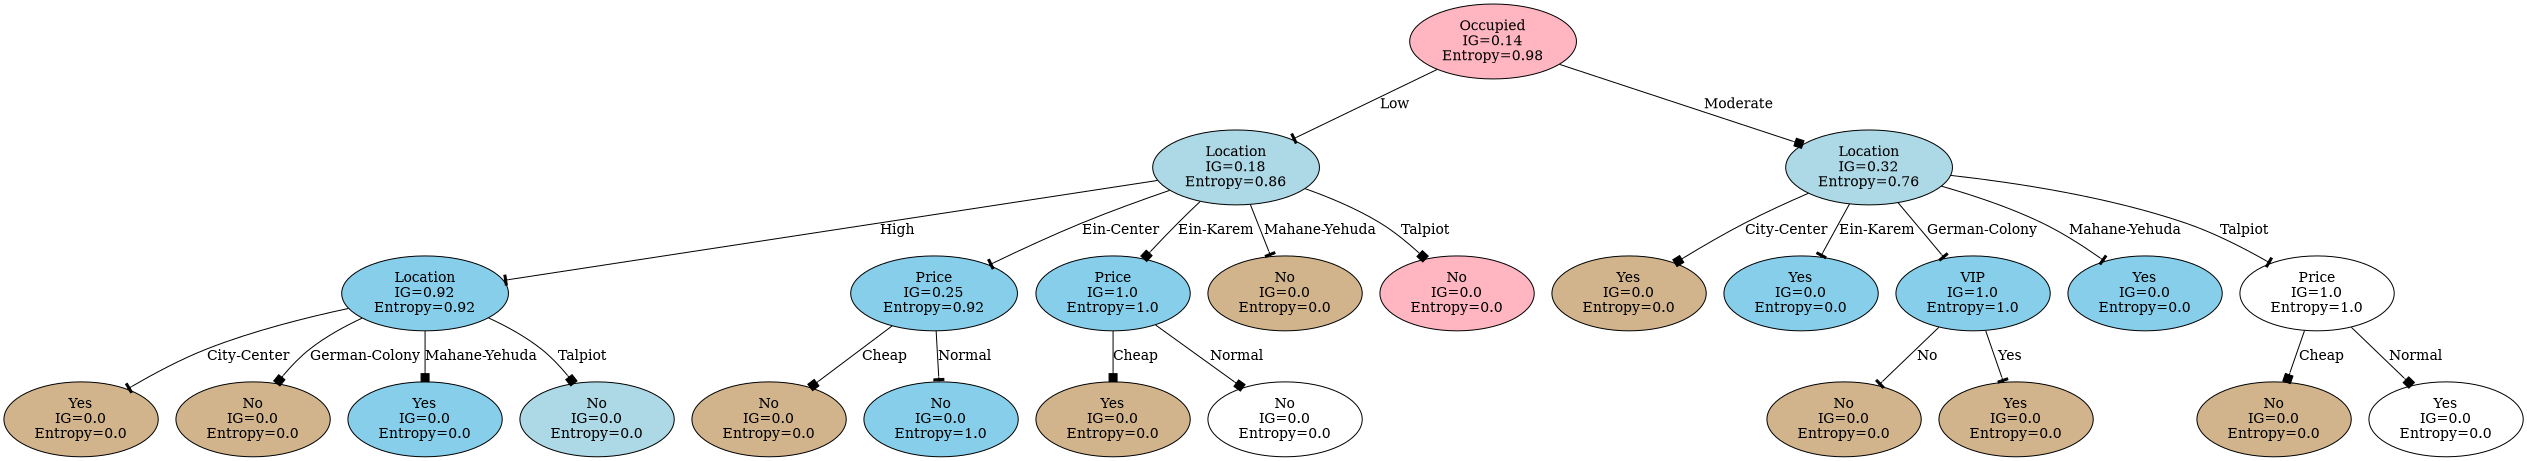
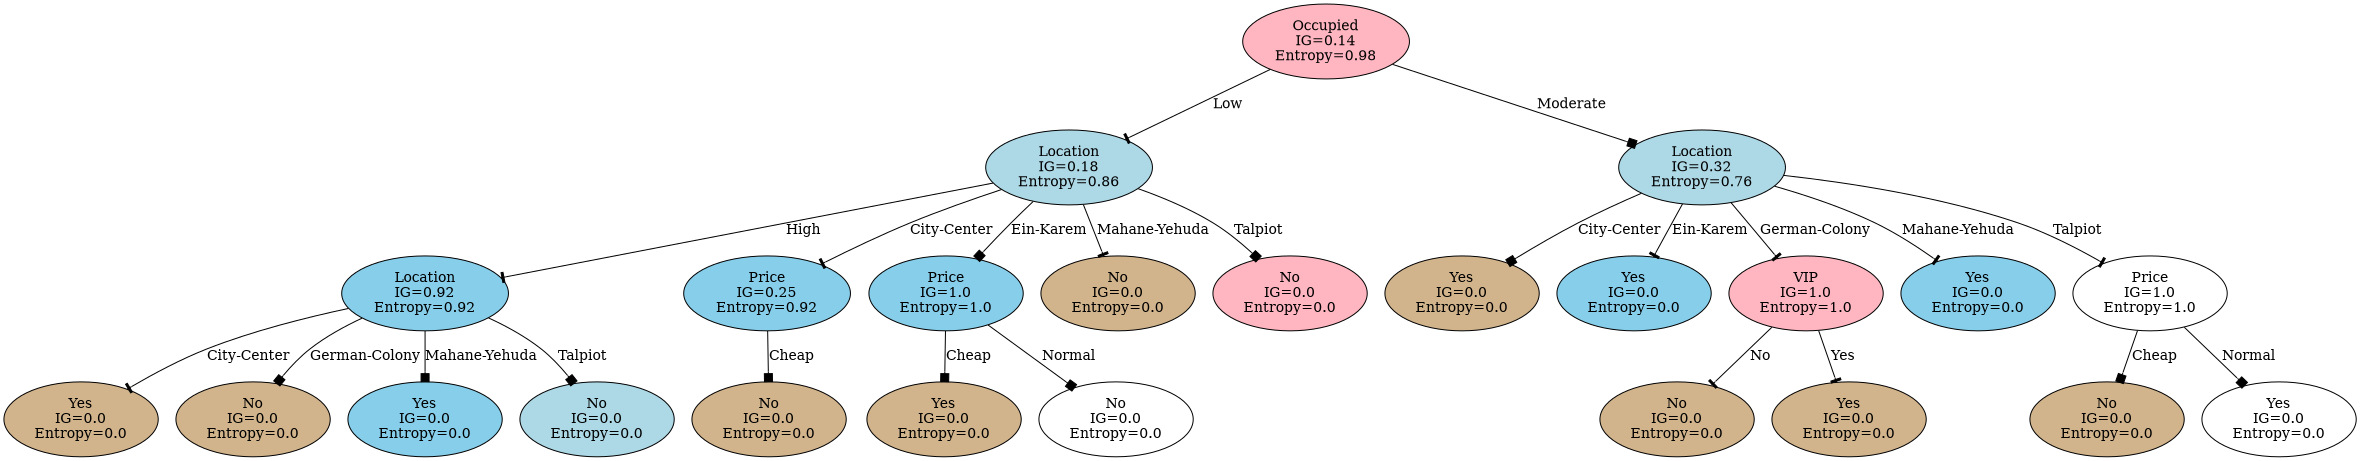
edge "Location IG=0.18 Entropy=0.86" -> "Price IG=0.25 Entropy=0.92": label "Ein-Center" -> "City-Center"
node "VIP IG=1.0 Entropy=1.0": fillcolor skyblue -> lightpink
node "No IG=0.0 Entropy=1.0": removed
